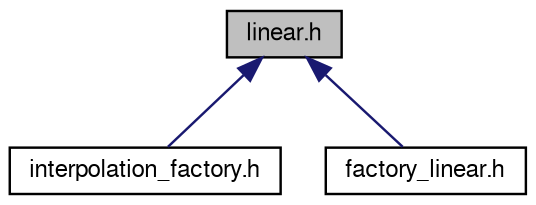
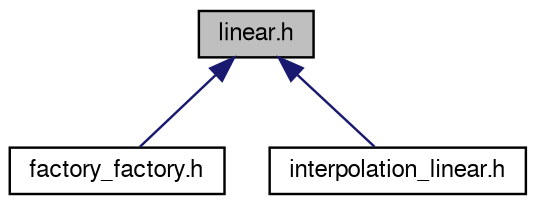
node "interpolation_factory.h": label "interpolation_factory.h" -> "factory_factory.h"
node "factory_linear.h": label "factory_linear.h" -> "interpolation_linear.h"
